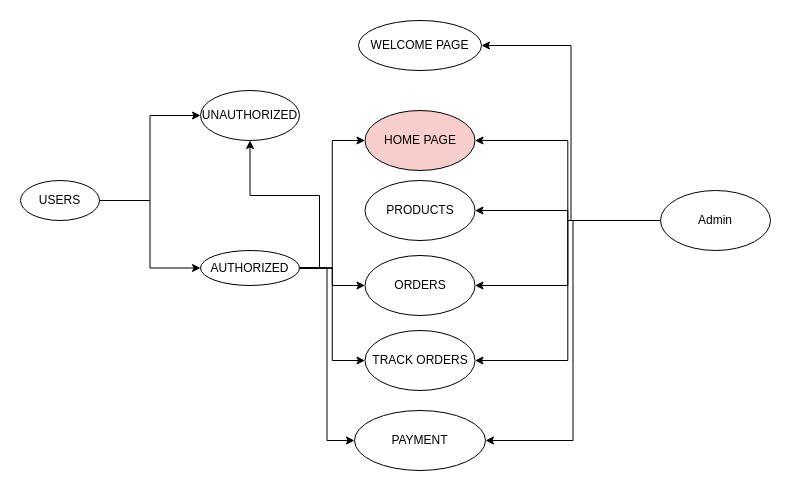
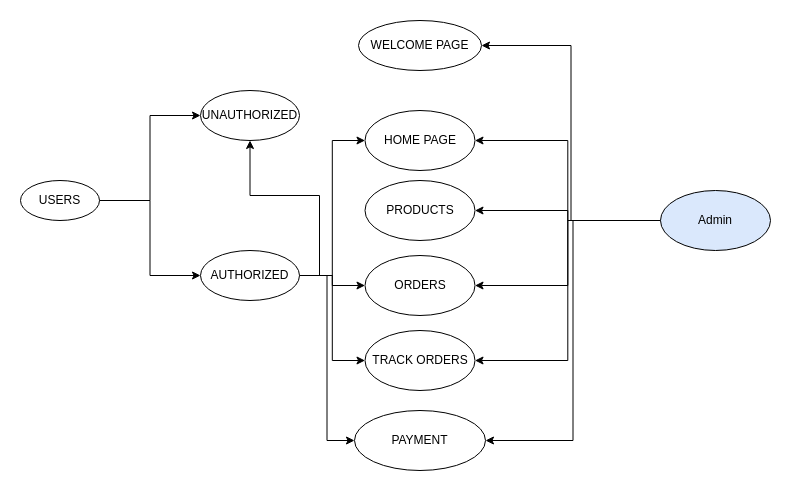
node "HOME PAGE": fillcolor #f8cecc -> #ffffff
node "Admin": fillcolor #ffffff -> #dae8fc
node "AUTHORIZED": size 99x35 -> 99x50
